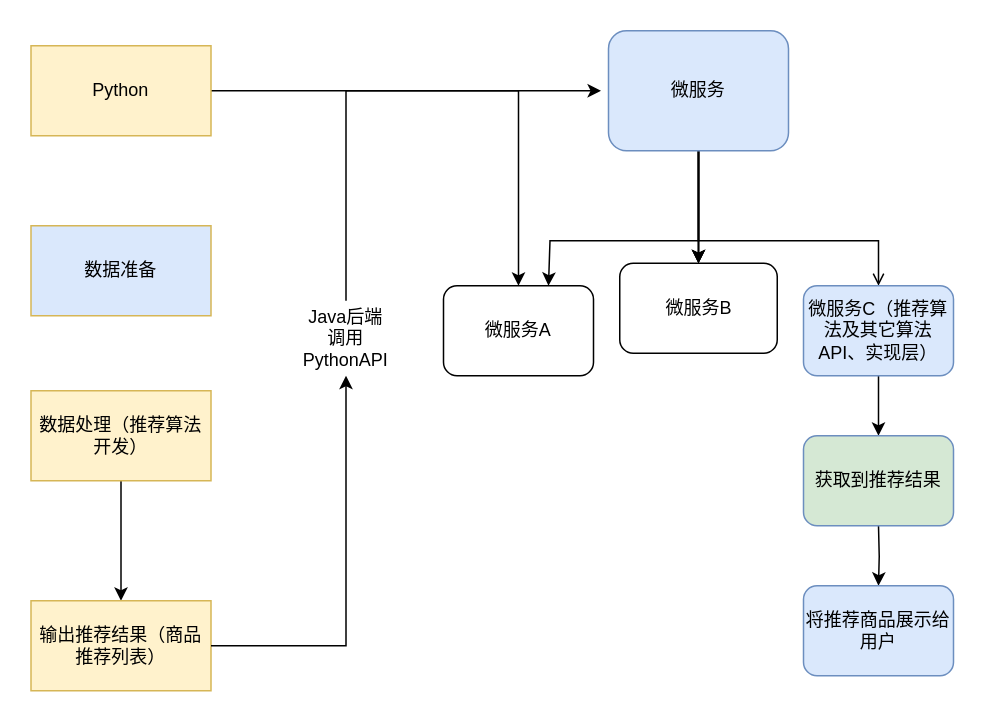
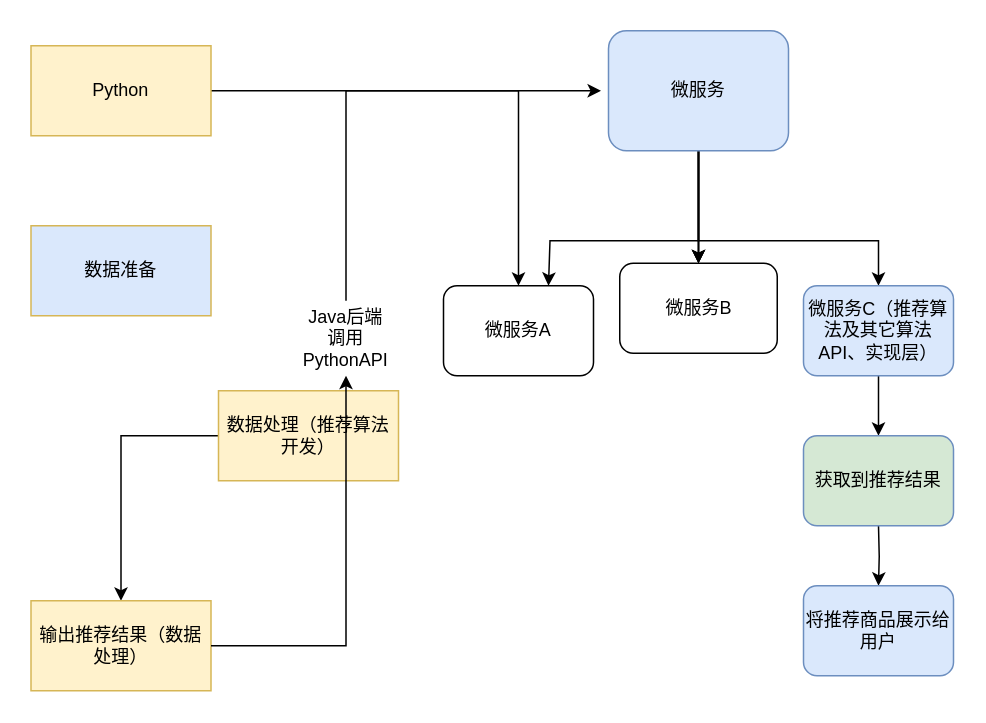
edge "微服务" -> "微服务C（推荐算法及其它算法API、实现层）": arrowhead open -> classic
node "数据处理（推荐算法开发）": moved (121, 436) -> (308, 436)
node "输出推荐结果（商品推荐列表）": label "输出推荐结果（商品推荐列表）" -> "输出推荐结果（数据处理）"
